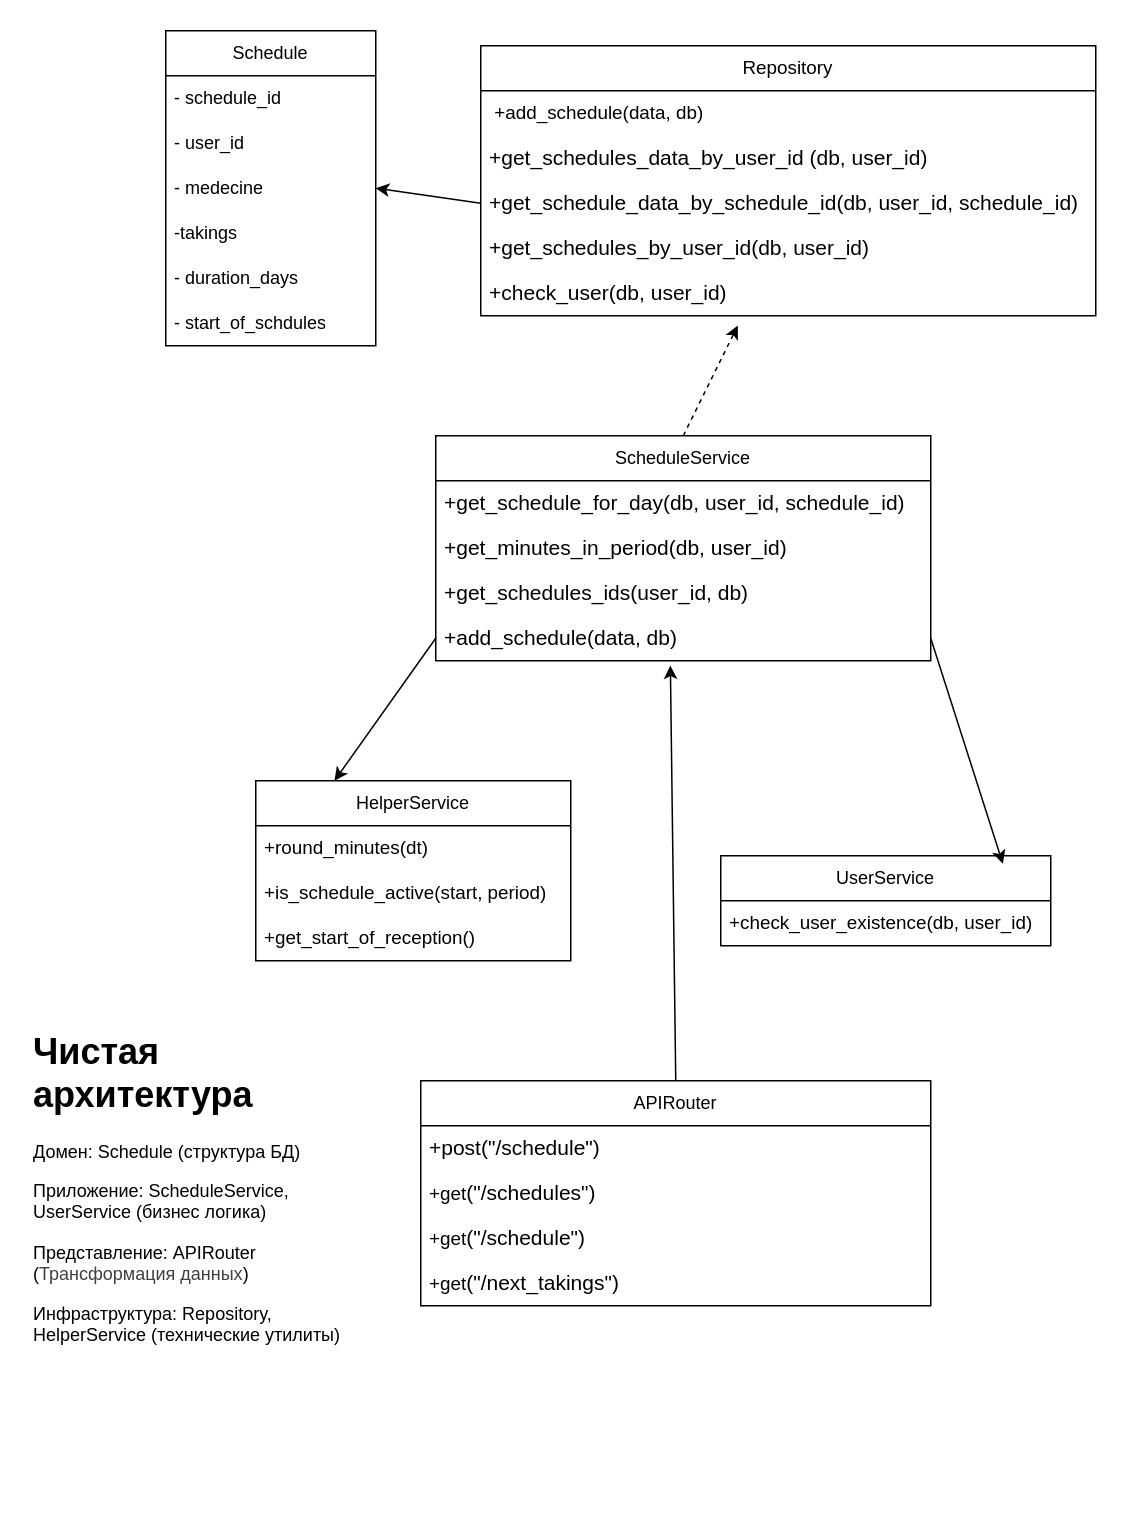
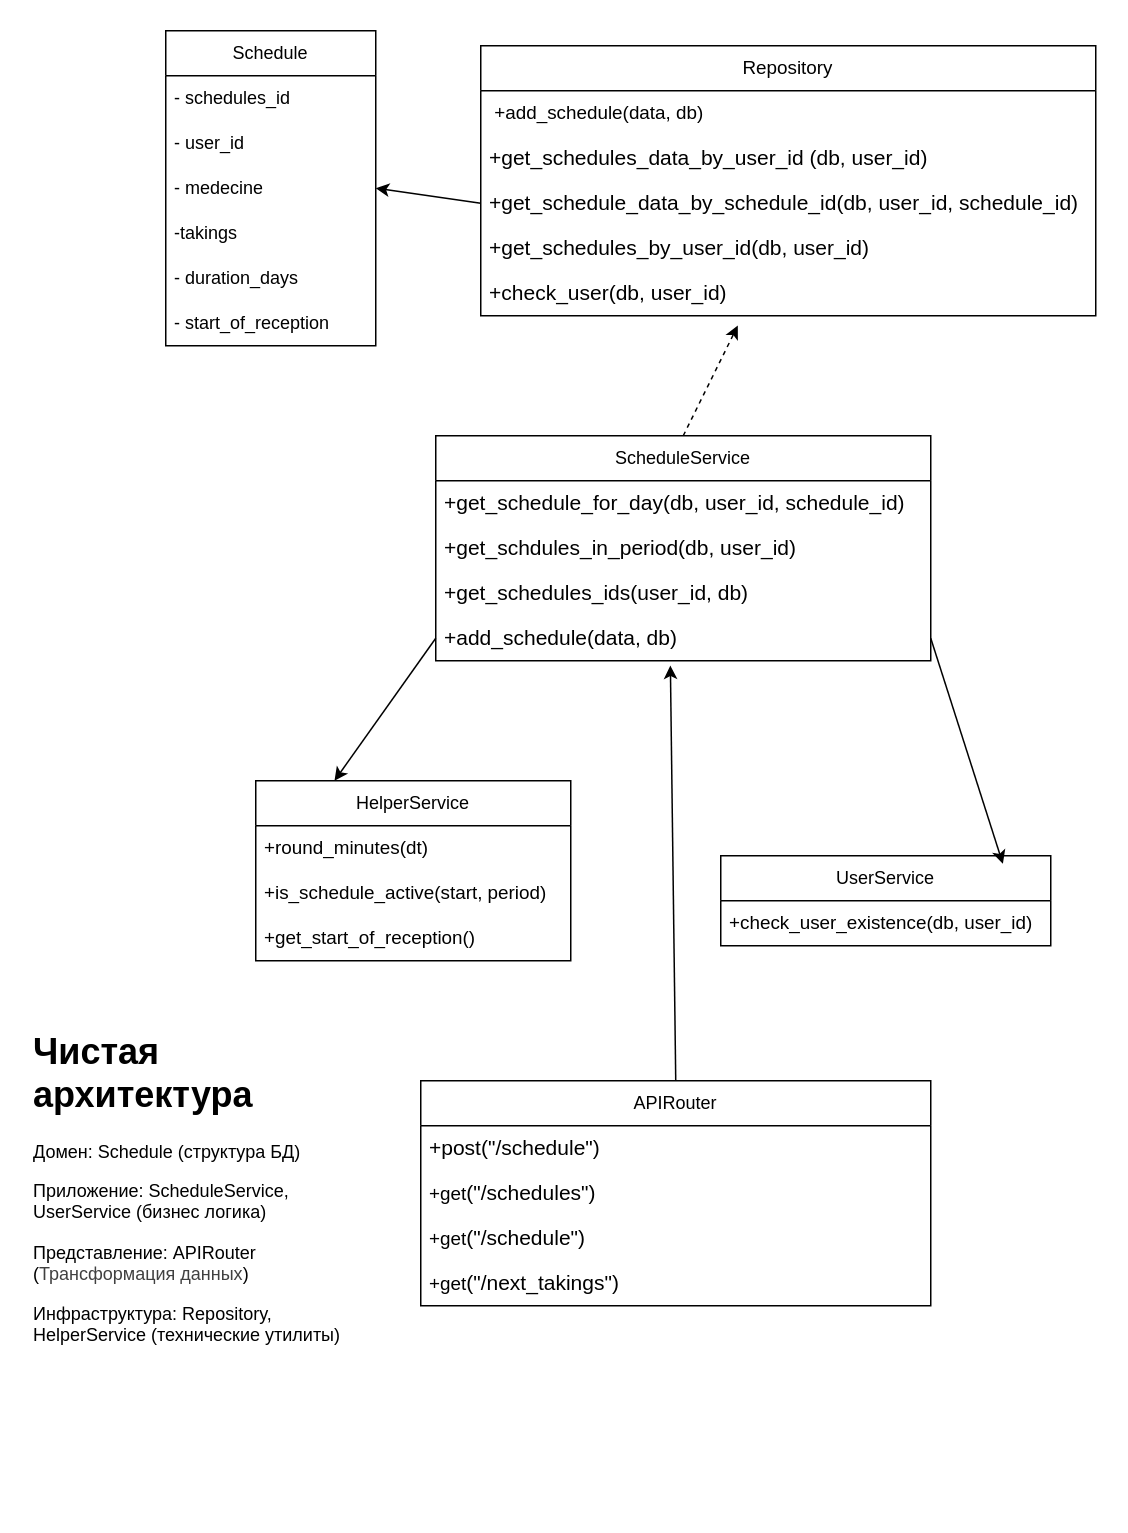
node "- schedule_id": label "- schedule_id" -> "- schedules_id"
node "- start_of_schdules": label "- start_of_schdules" -> "- start_of_reception"
node "+get_minutes_in_period(db, user_id)": label "+get_minutes_in_period(db, user_id)" -> "+get_schdules_in_period(db, user_id)"
